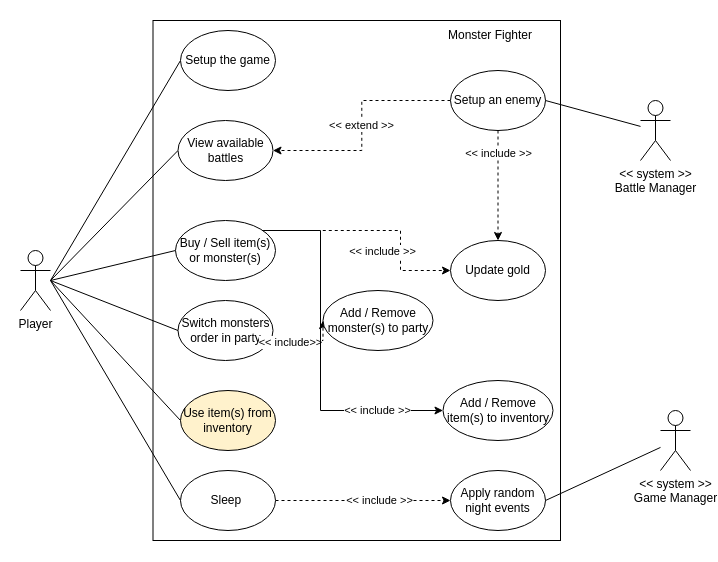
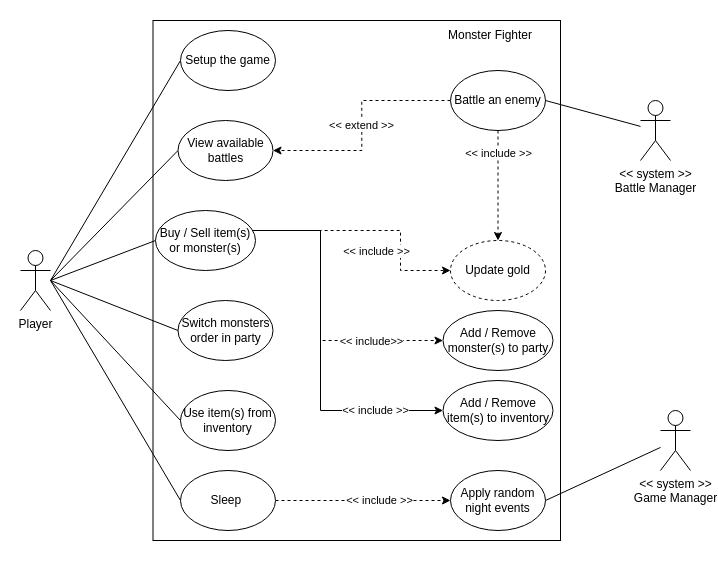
node "Setup an enemy": label "Setup an enemy" -> "Battle an enemy"
node "Buy / Sell item(s) or monster(s)": moved (226, 251) -> (206, 241)
node "Update gold": style solid -> dashed
node "Add / Remove monster(s) to party": moved (378, 321) -> (498, 341)
node "Use item(s) from inventory": fillcolor #fff2cc -> #ffffff
